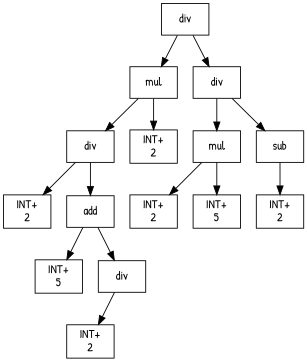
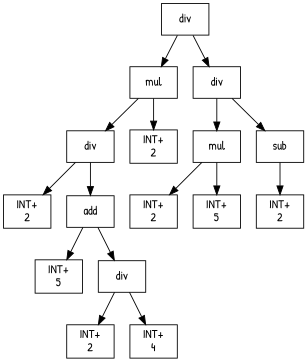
node "INT+ 4": added
